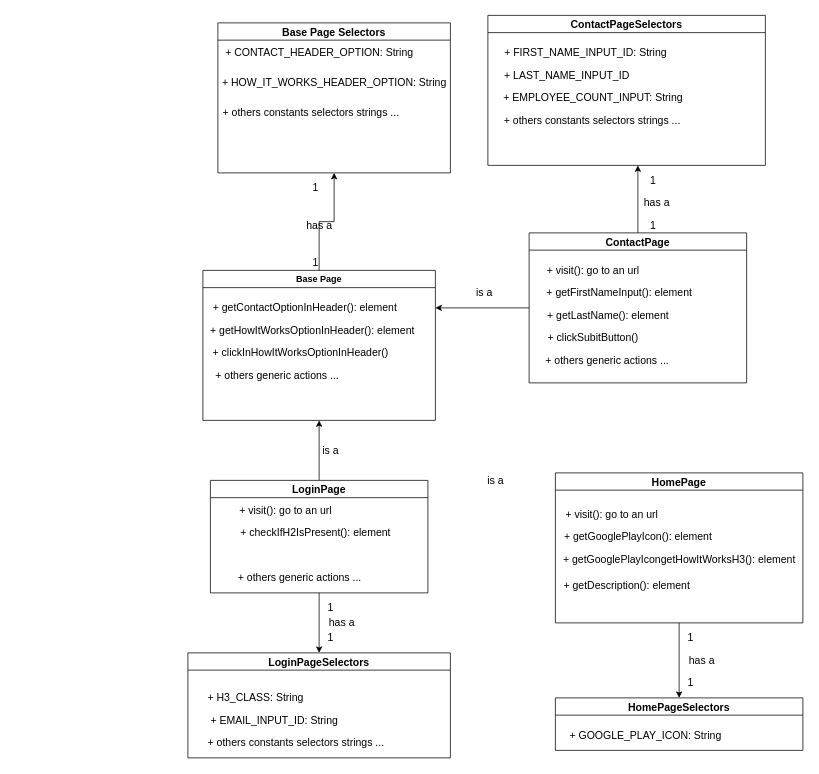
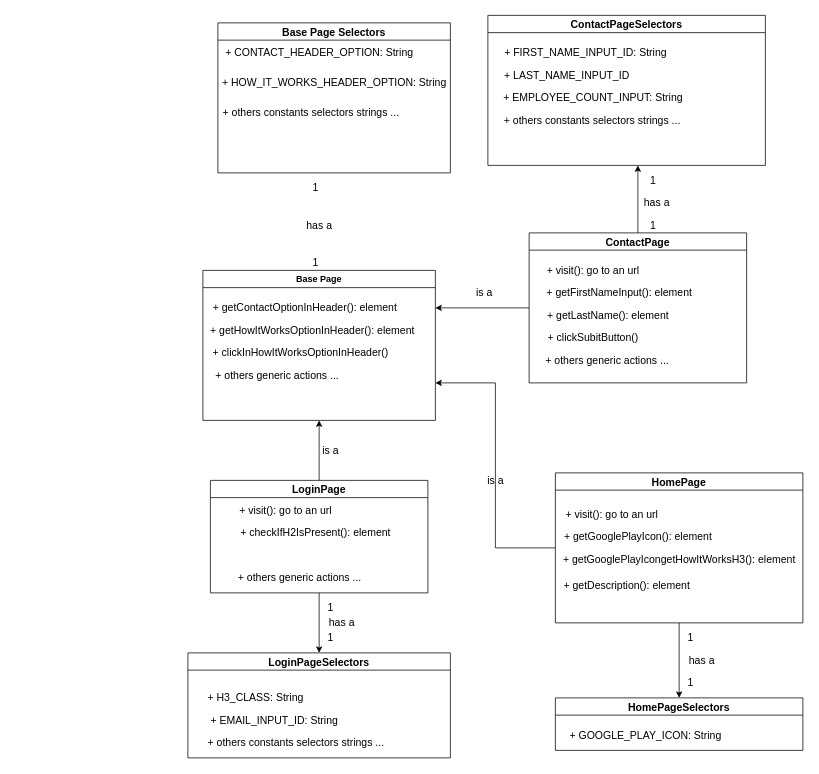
edge "Base Page" -> "Base Page Selectors": removed
edge "HomePage" -> "Base Page": added
